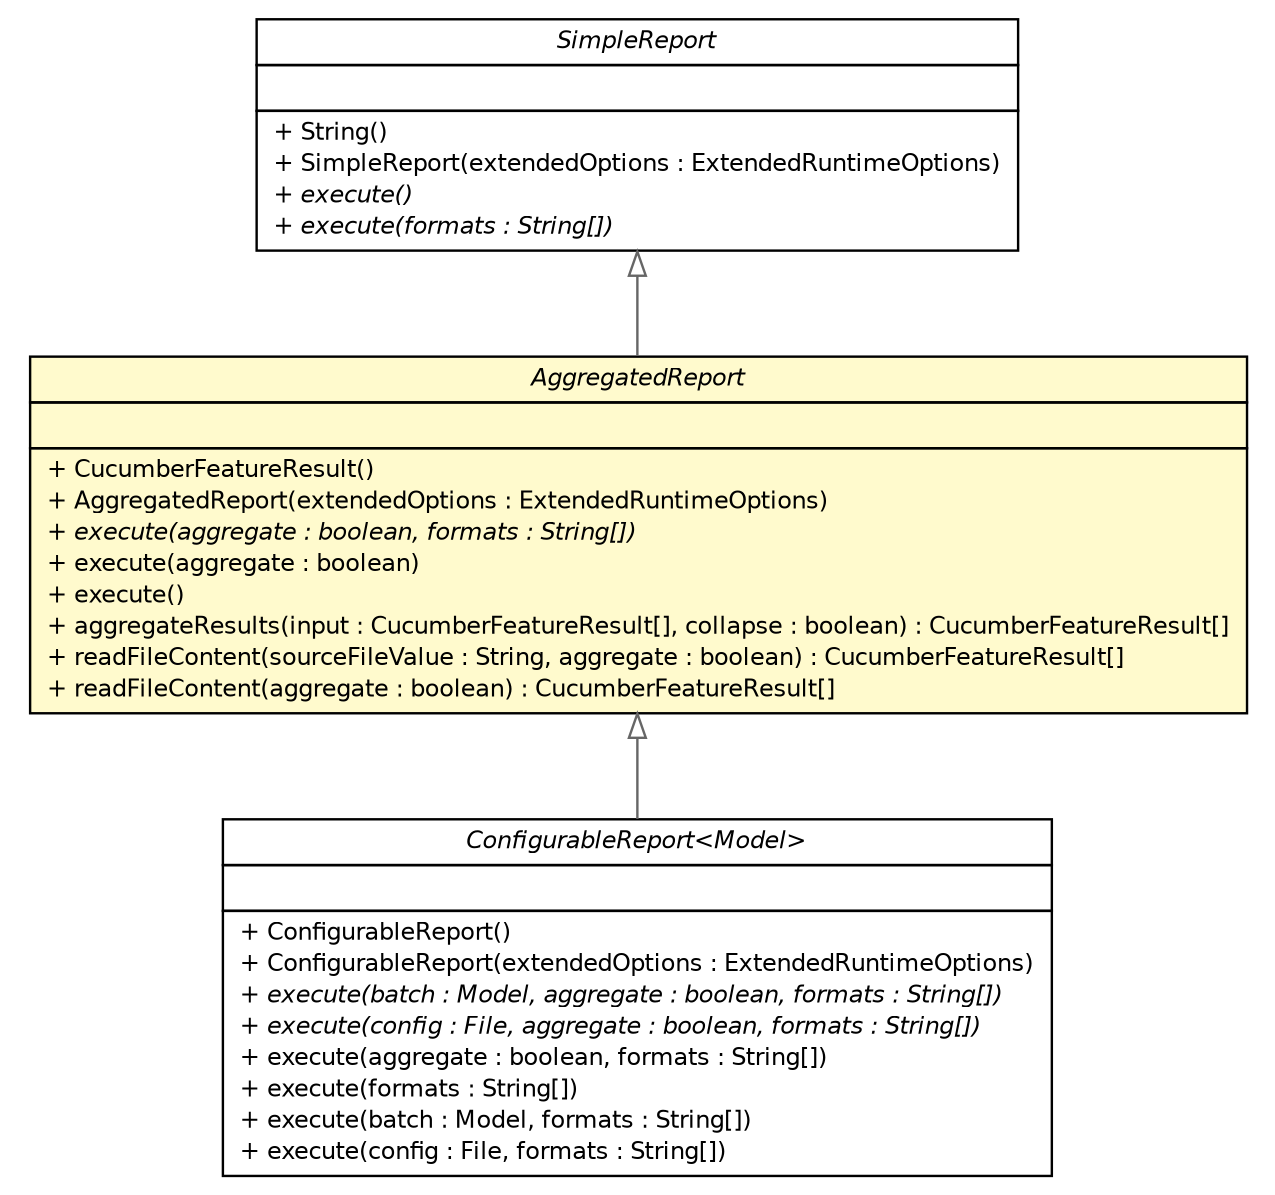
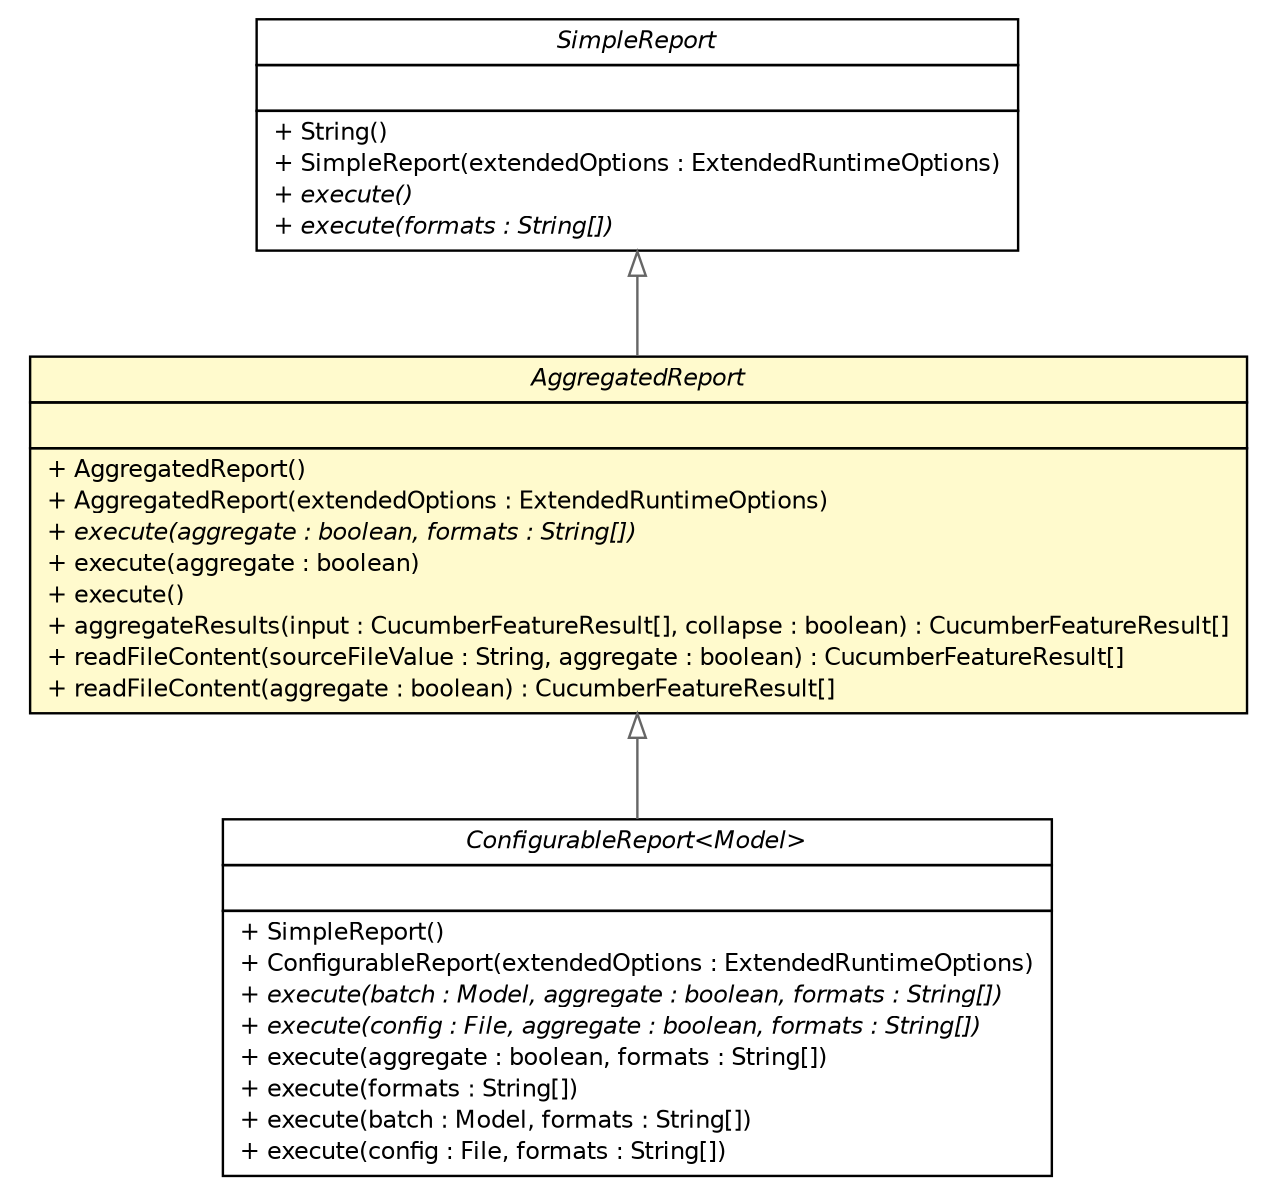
node "AggregatedReport": text "+ CucumberFeatureResult()" -> "+ AggregatedReport()"
node "ConfigurableReport<Model>": text "+ ConfigurableReport()" -> "+ SimpleReport()"
